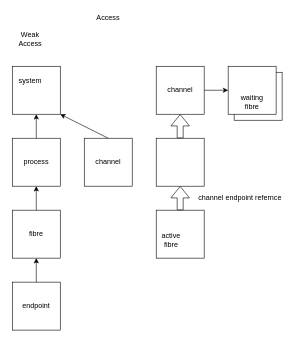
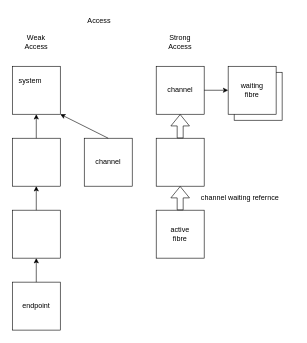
node "Access": moved (108, 18) -> (99, 21)
node "Weak Access": moved (30, 39) -> (36, 42)
node "Strong Access": added
node "waiting fibre": moved (252, 102) -> (252, 90)
node "process": removed
node "channel endpoint refernce": label "channel endpoint refernce" -> "channel waiting refernce"
node "fibre": removed
node "active fibre": moved (171, 240) -> (180, 234)
